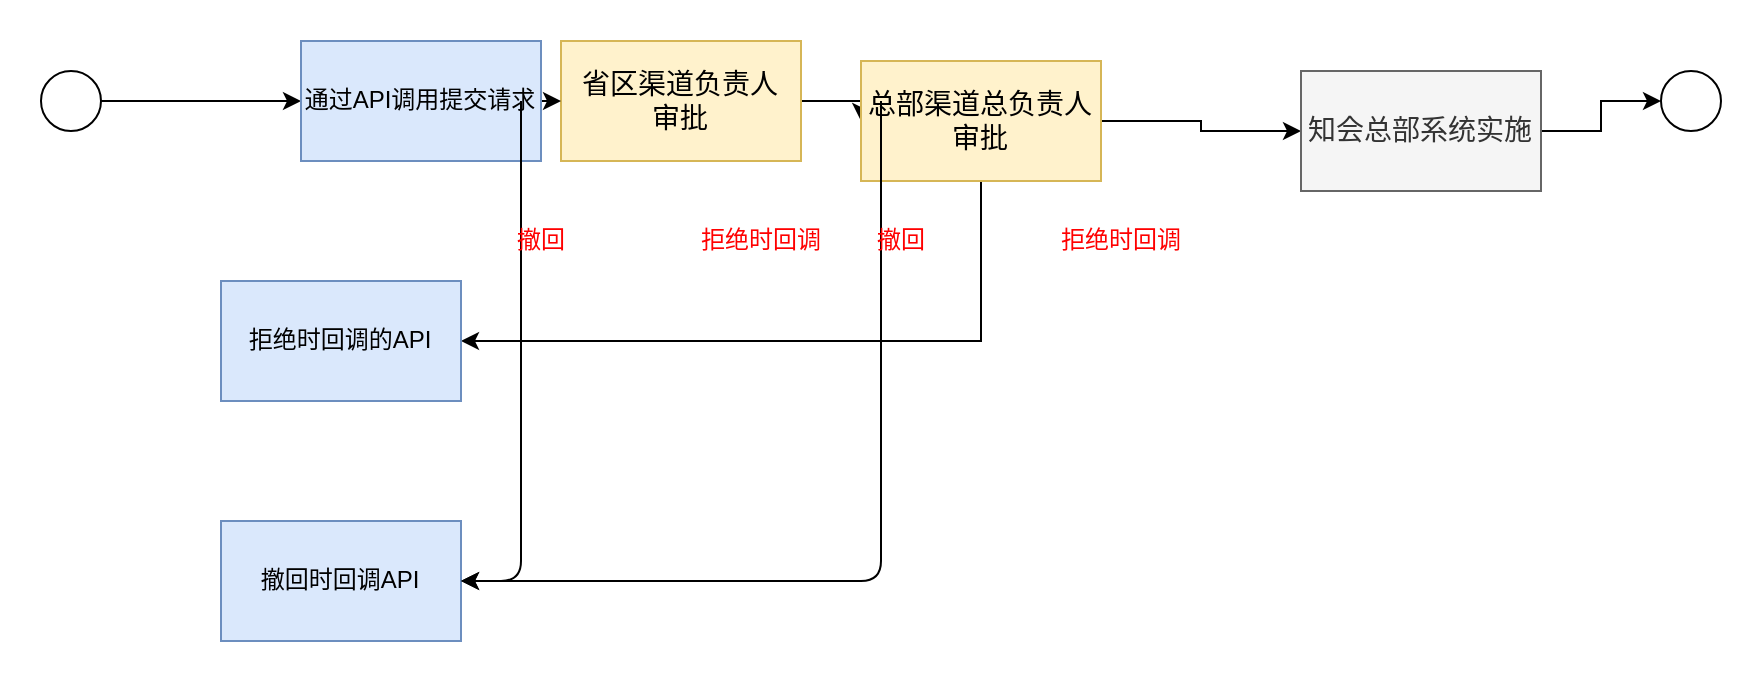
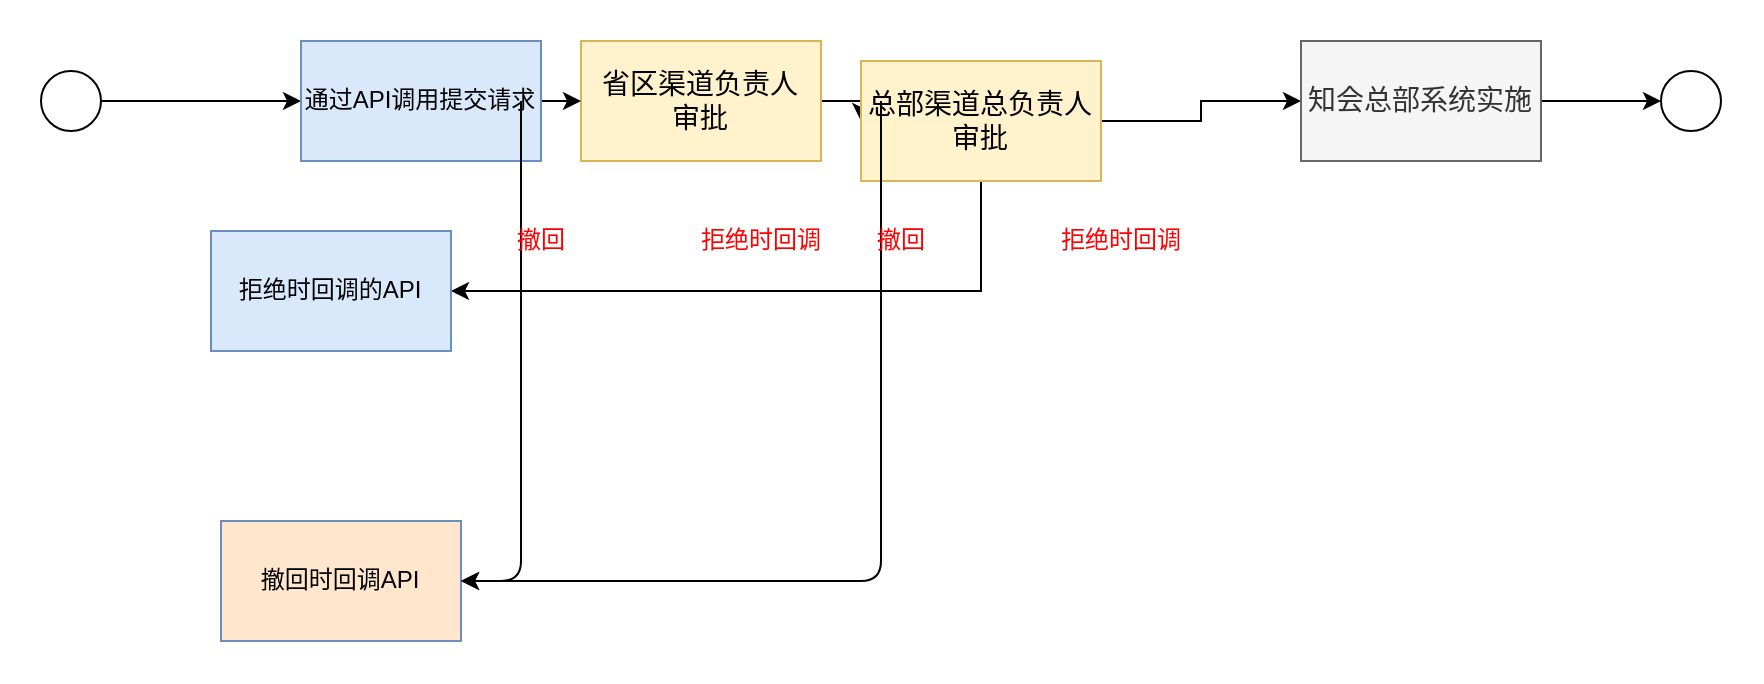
node "省区渠道负责人 审批": moved (681, 101) -> (701, 101)
node "知会总部系统实施": moved (1421, 131) -> (1421, 101)
node "拒绝时回调的API": moved (341, 341) -> (331, 291)
node "撤回时回调API": fillcolor #dae8fc -> #ffe6cc
